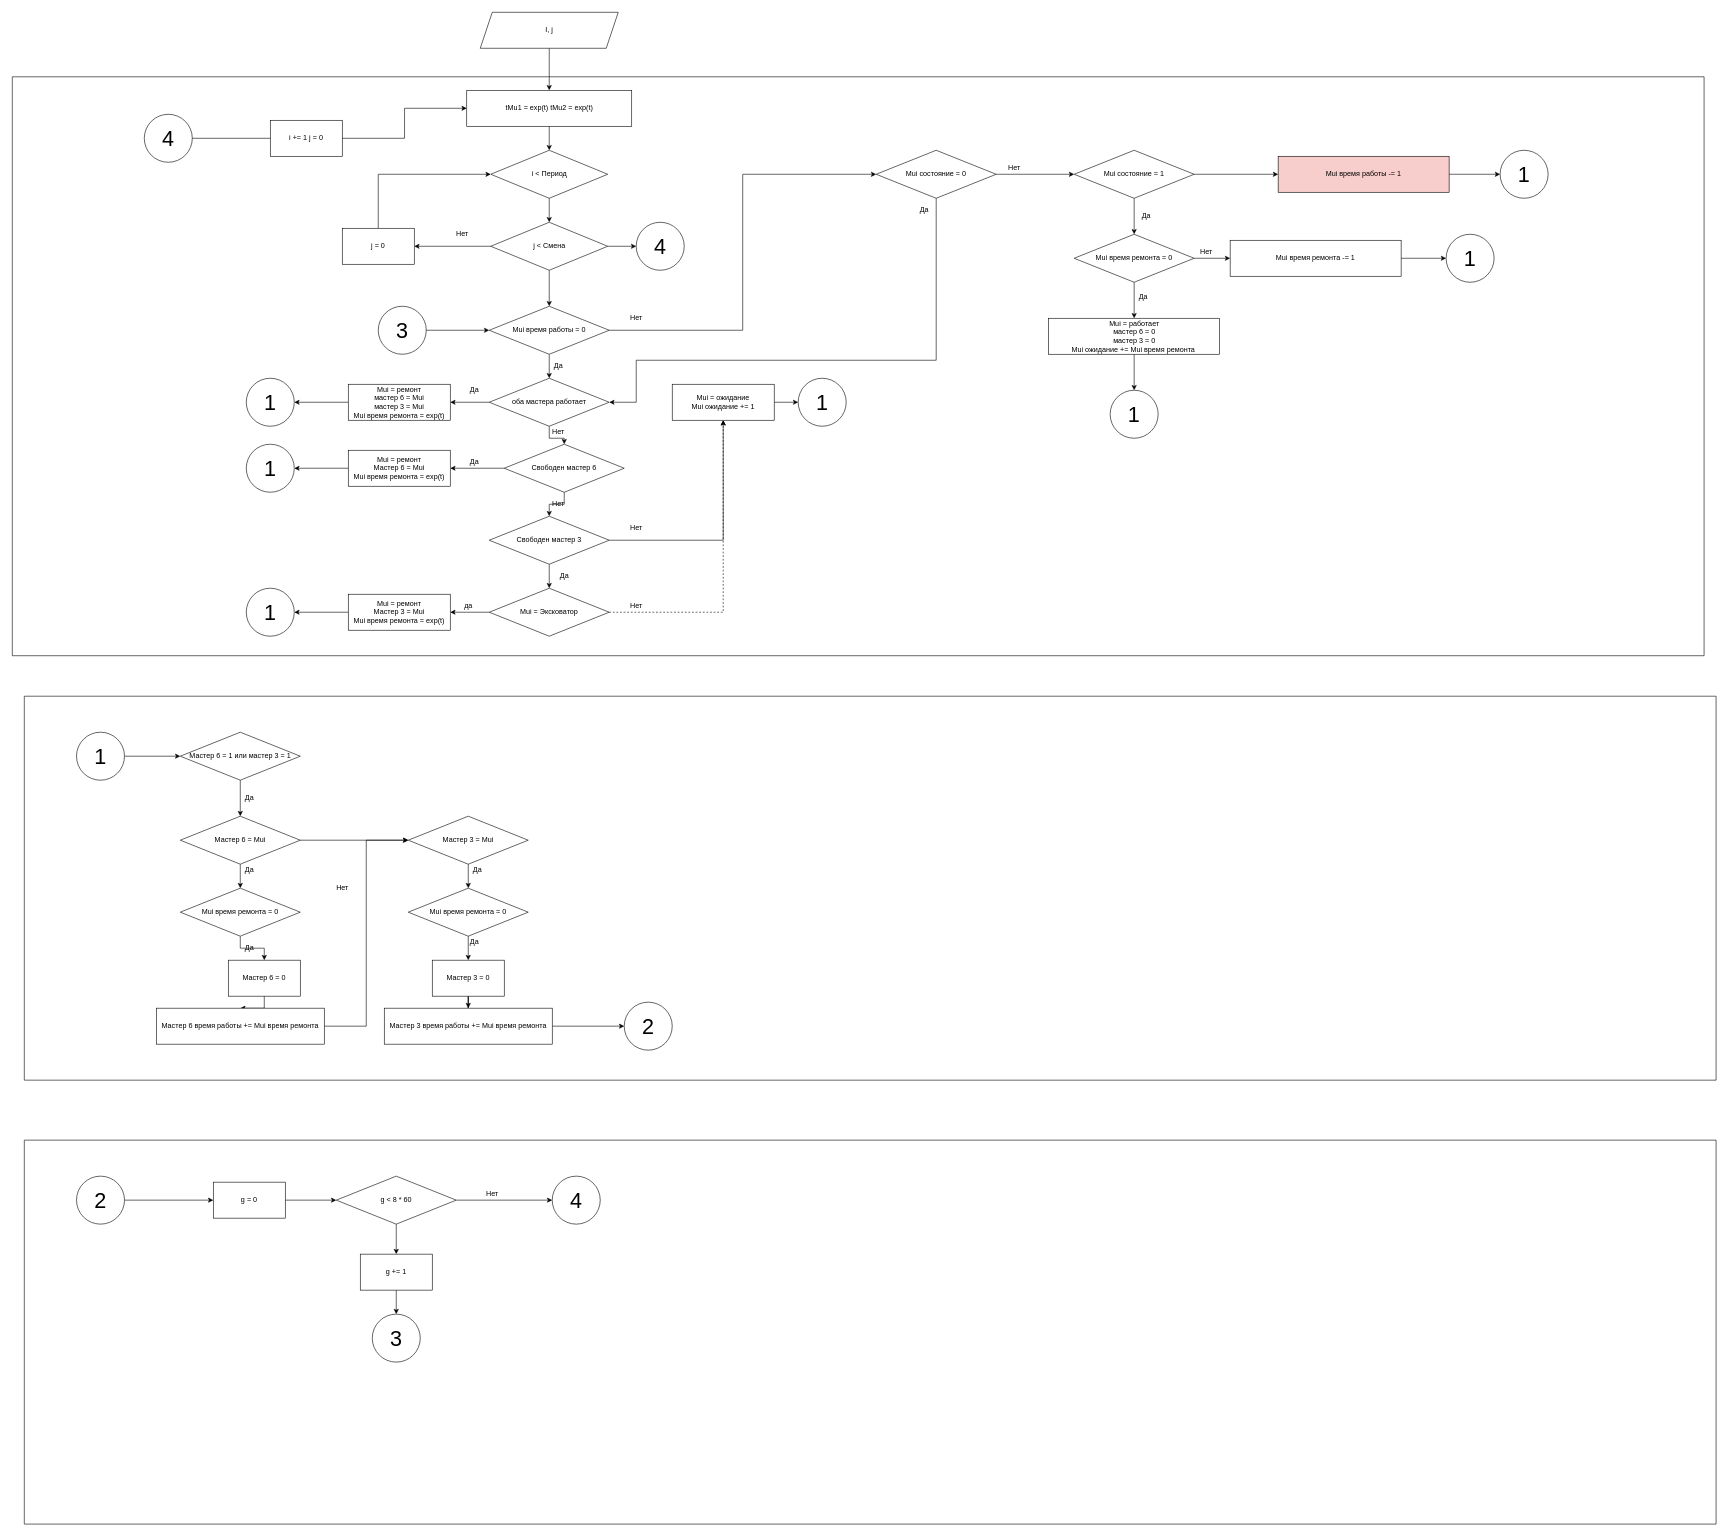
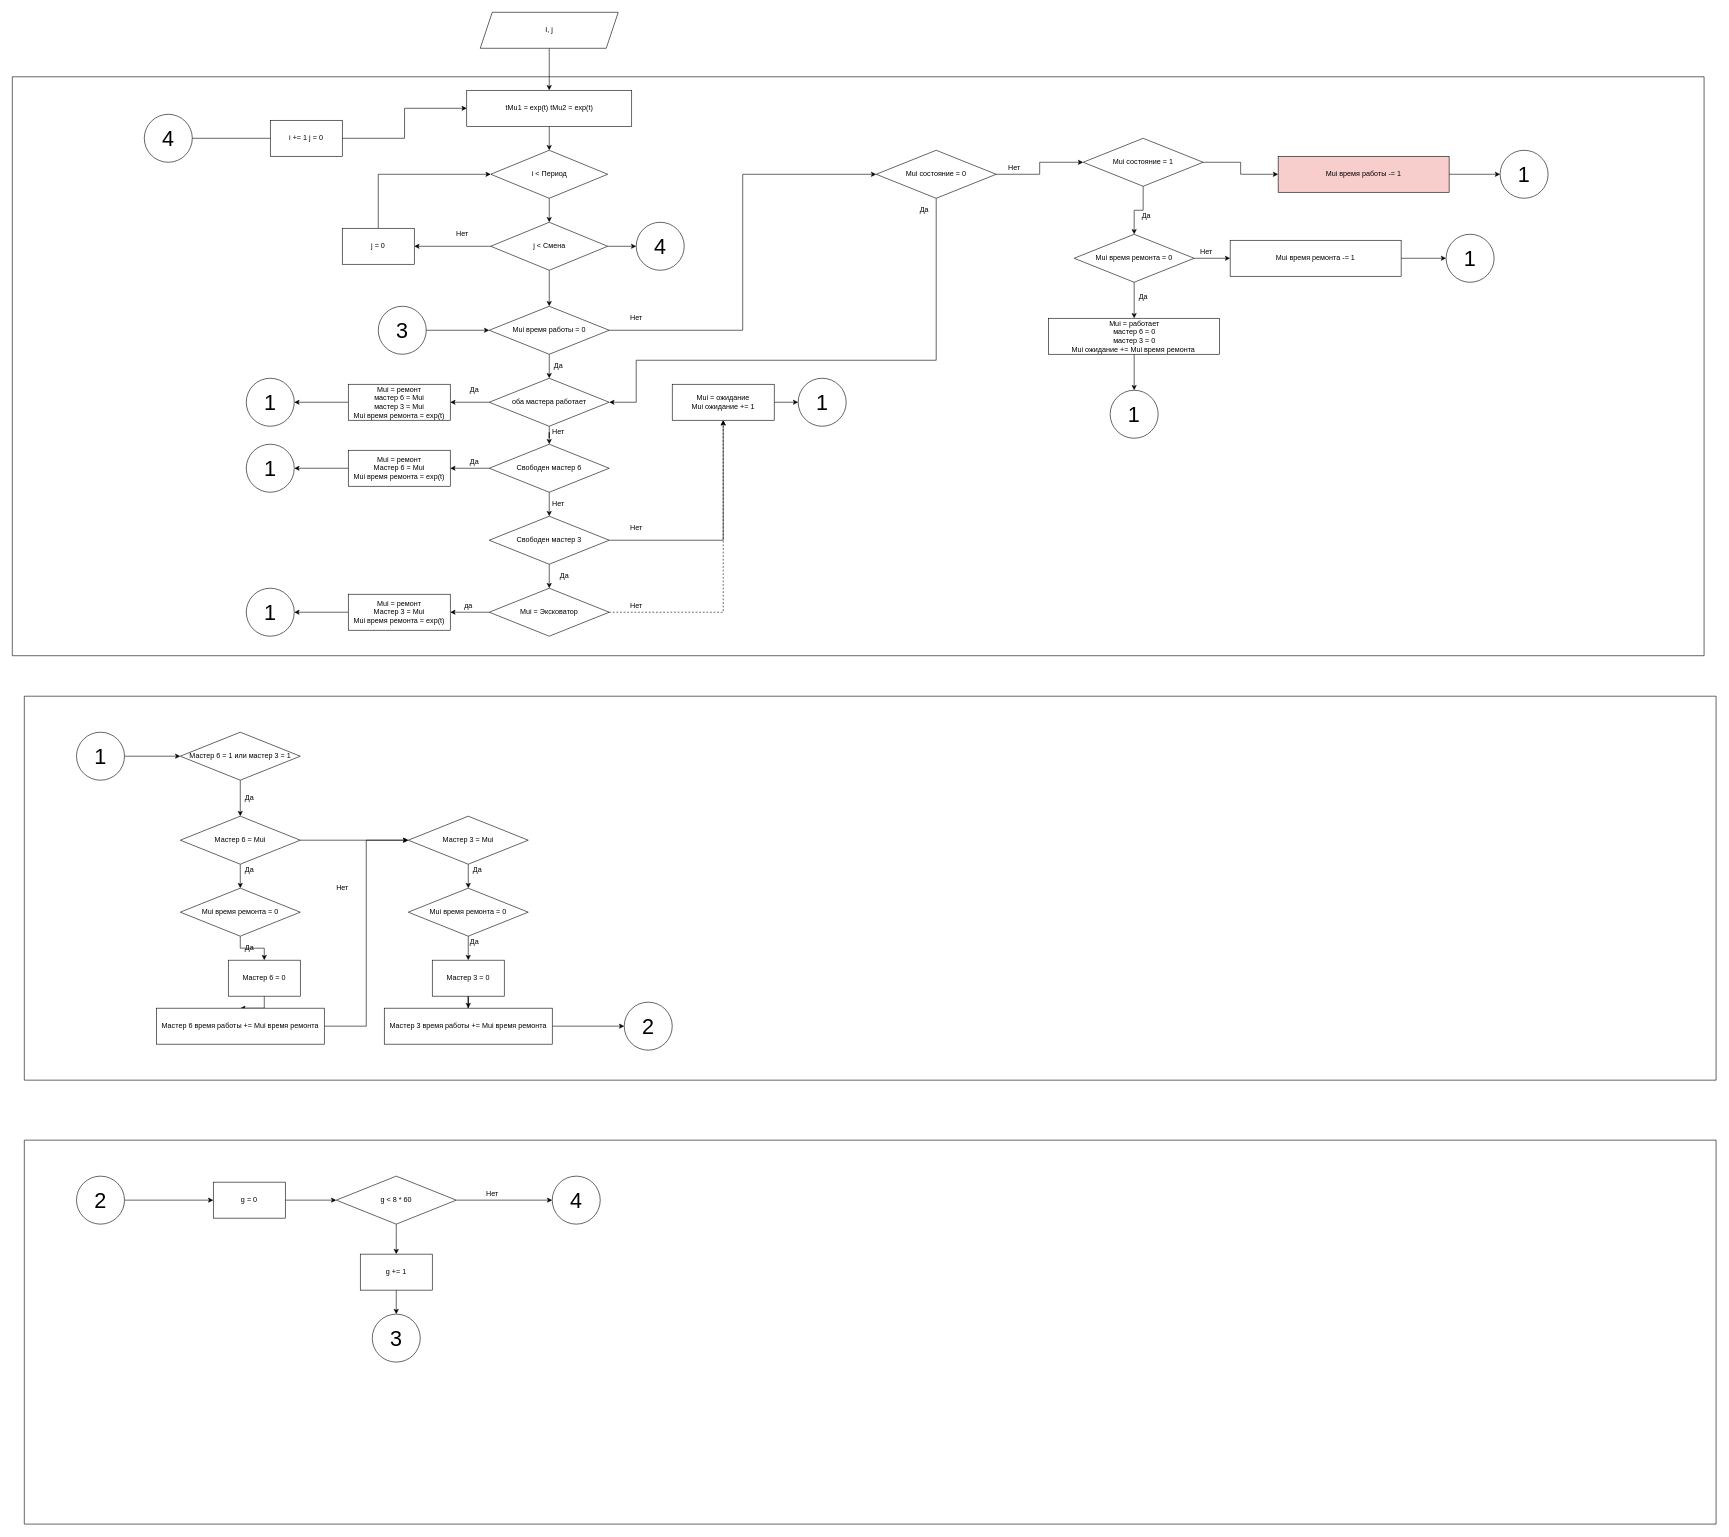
node "Mui состояние = 1": moved (1134, 174) -> (1143, 162)
node "Cвободен мастер 6": moved (564, 468) -> (549, 468)
